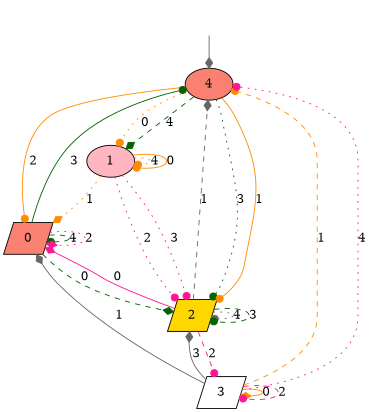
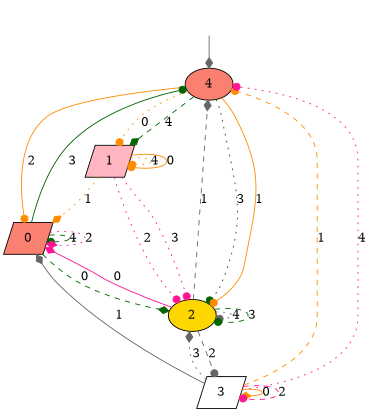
node "1": shape ellipse -> parallelogram
node "2": shape parallelogram -> ellipse
edge "2" -> "3": color deeppink -> gray40
edge "3" -> "2": style solid -> dotted
